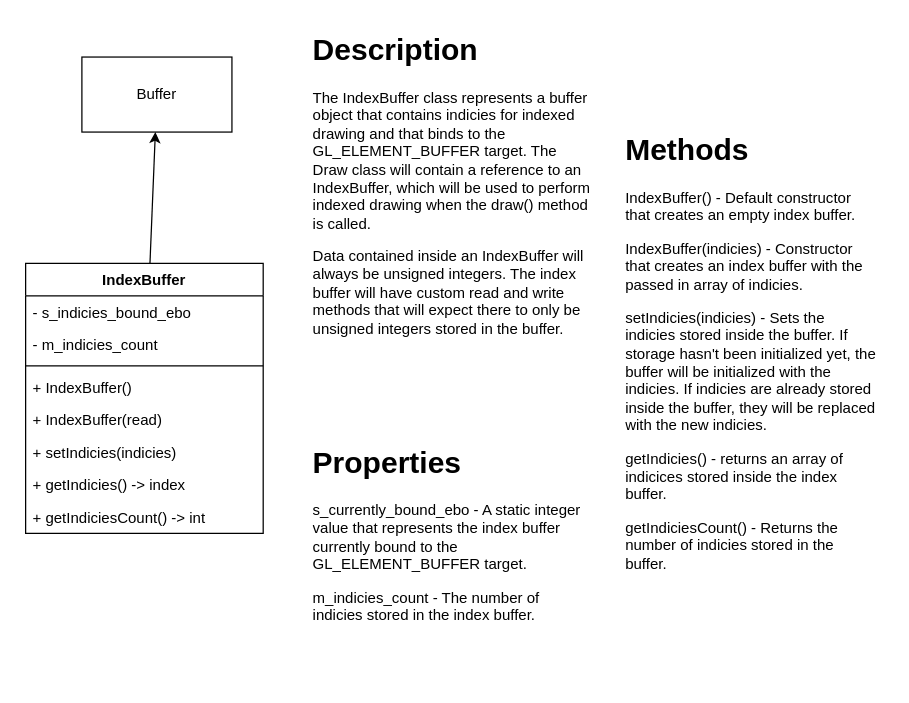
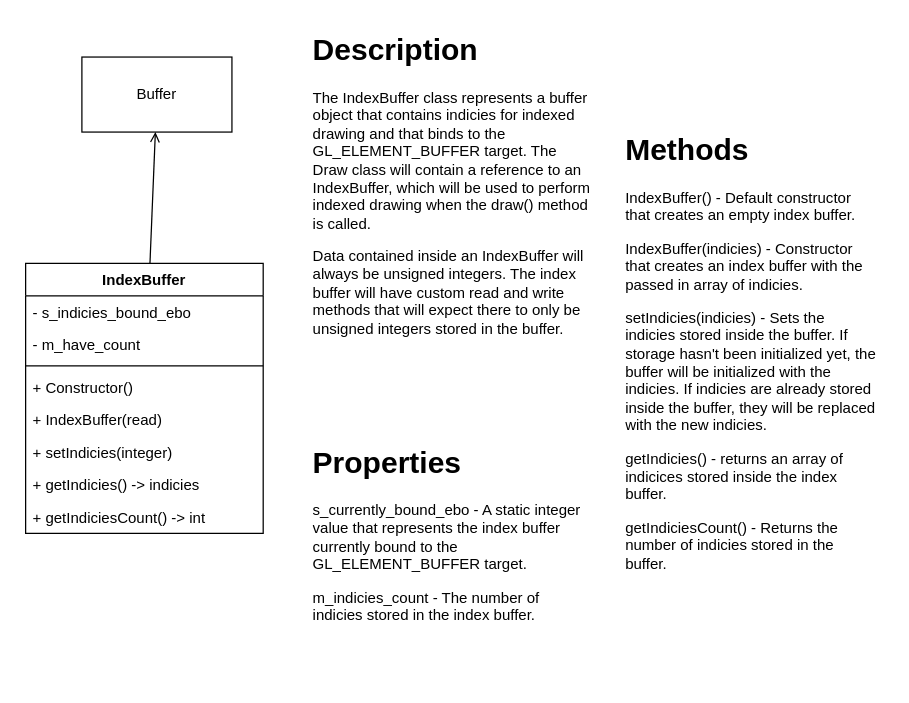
edge "IndexBuffer" -> "Buffer": arrowhead classic -> open
node "- m_indicies_count": label "- m_indicies_count" -> "- m_have_count"
node "+ IndexBuffer()": label "+ IndexBuffer()" -> "+ Constructor()"
node "+ setIndicies(indicies)": label "+ setIndicies(indicies)" -> "+ setIndicies(integer)"
node "+ getIndicies() -> index": label "+ getIndicies() -> index" -> "+ getIndicies() -> indicies"
